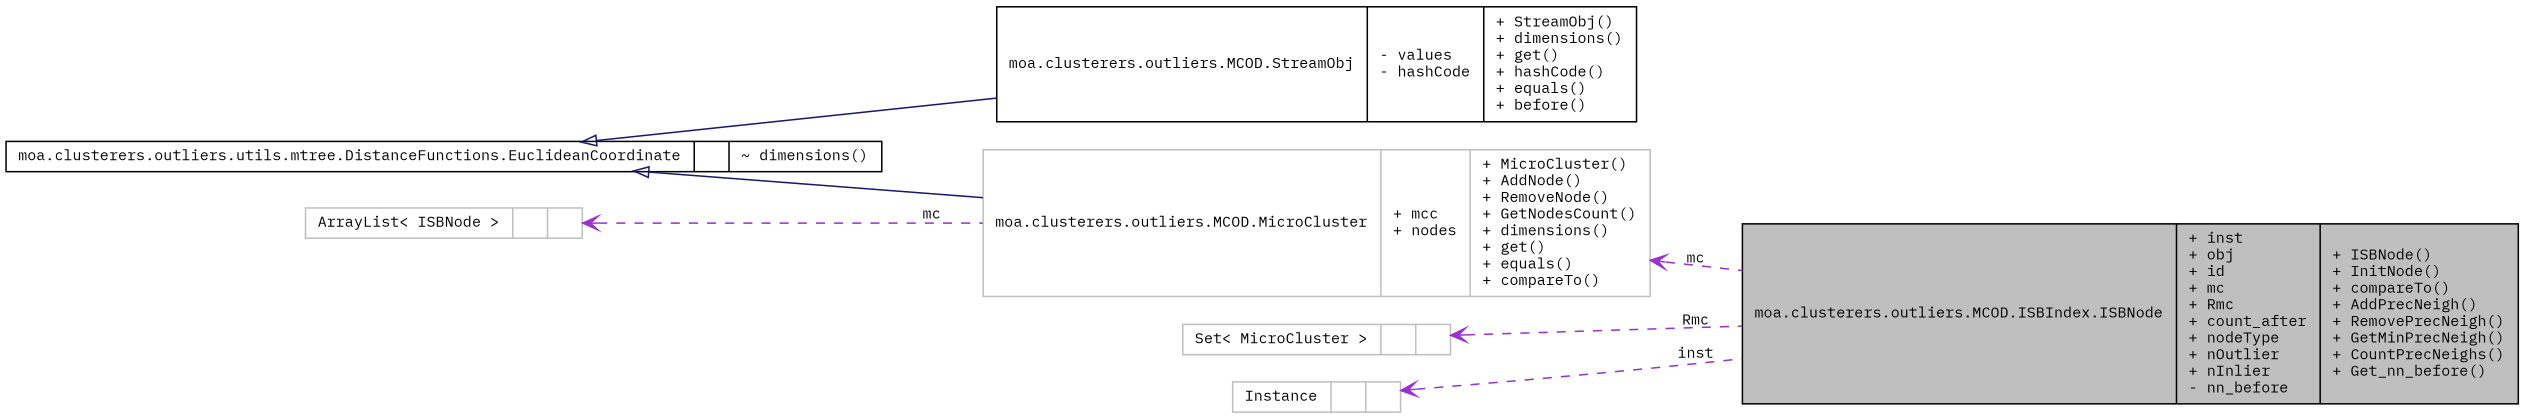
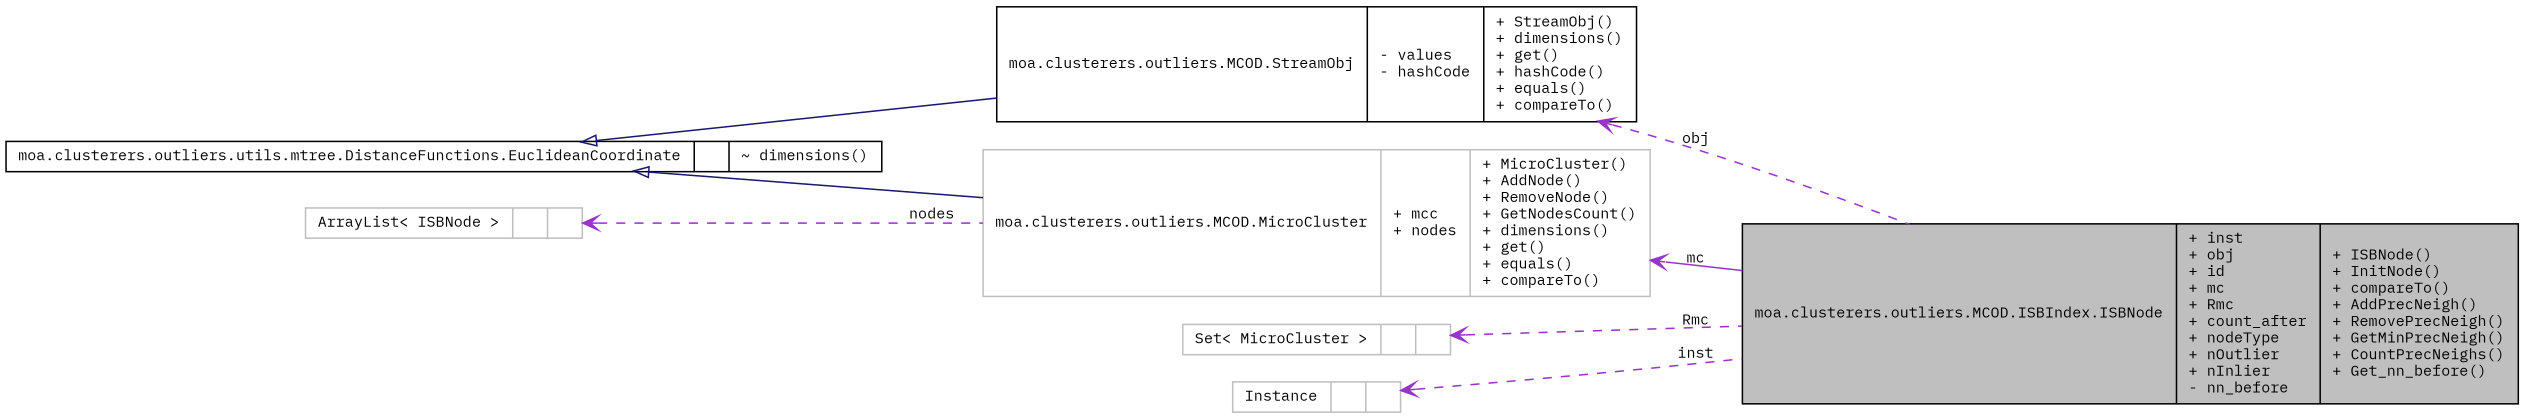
node "moa.clusterers.outliers.MCOD.StreamObj": text "+ before()" -> "+ compareTo()"
edge "moa.clusterers.outliers.MCOD.ISBIndex.ISBNode" -> "moa.clusterers.outliers.MCOD.StreamObj": added, label "obj"
edge "moa.clusterers.outliers.MCOD.MicroCluster" -> "ArrayList< ISBNode >": label "mc" -> "nodes"
edge "moa.clusterers.outliers.MCOD.ISBIndex.ISBNode" -> "moa.clusterers.outliers.MCOD.MicroCluster": style dashed -> solid
